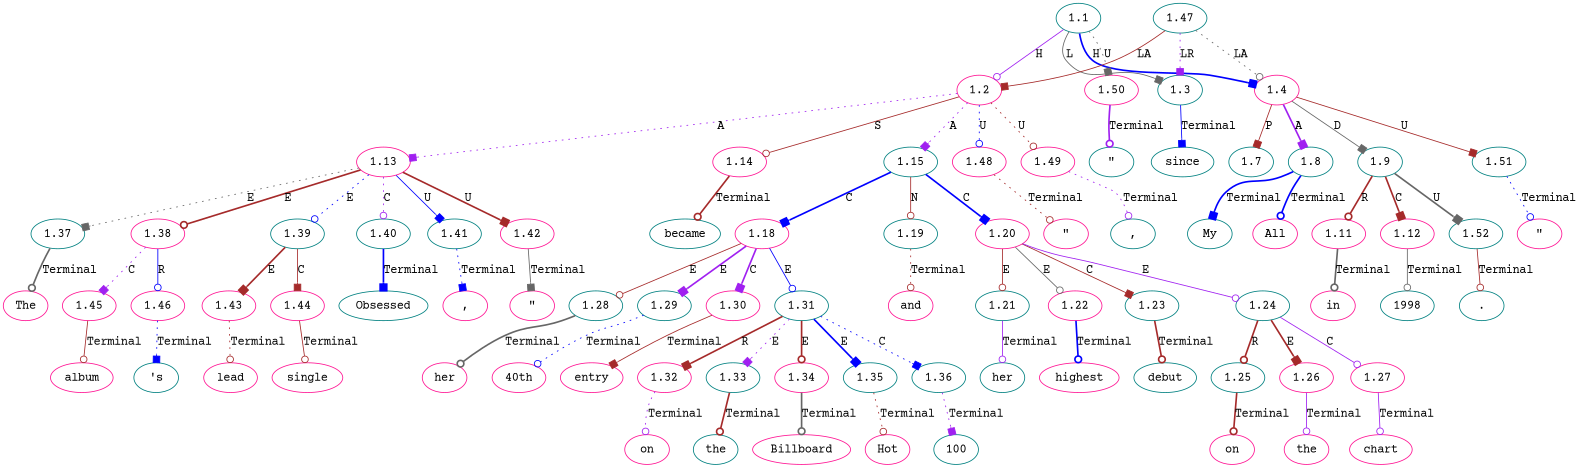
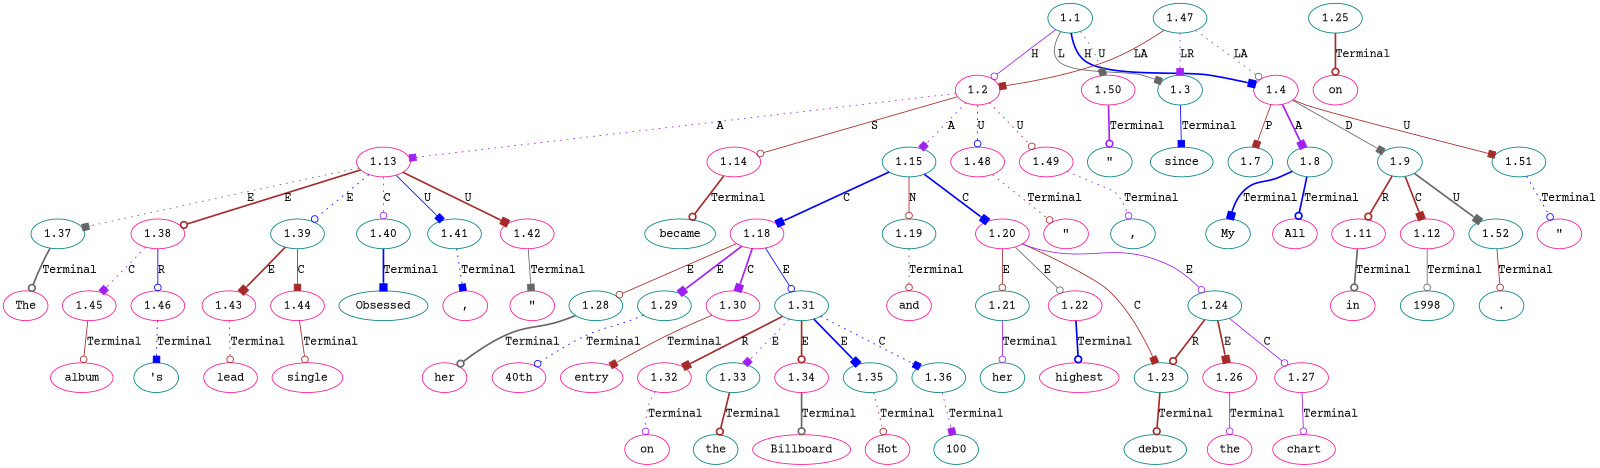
edge "1.24" -> "1.25": now "1.24" -> "1.23"
